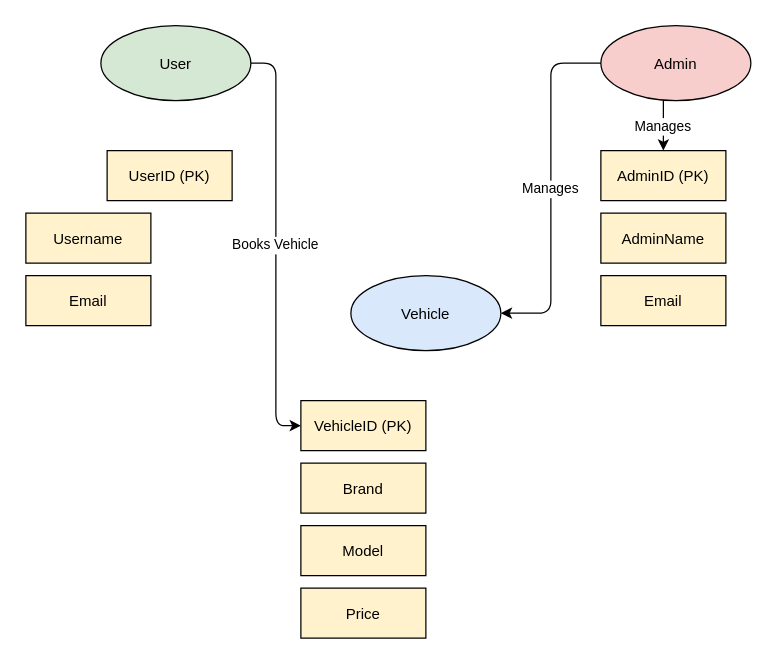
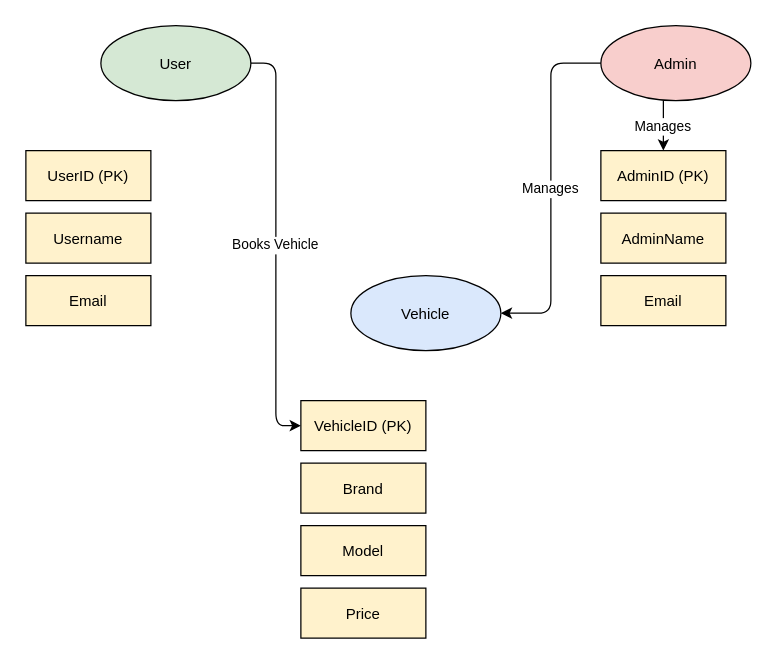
node "UserID (PK)": moved (169, 176) -> (88, 176)
